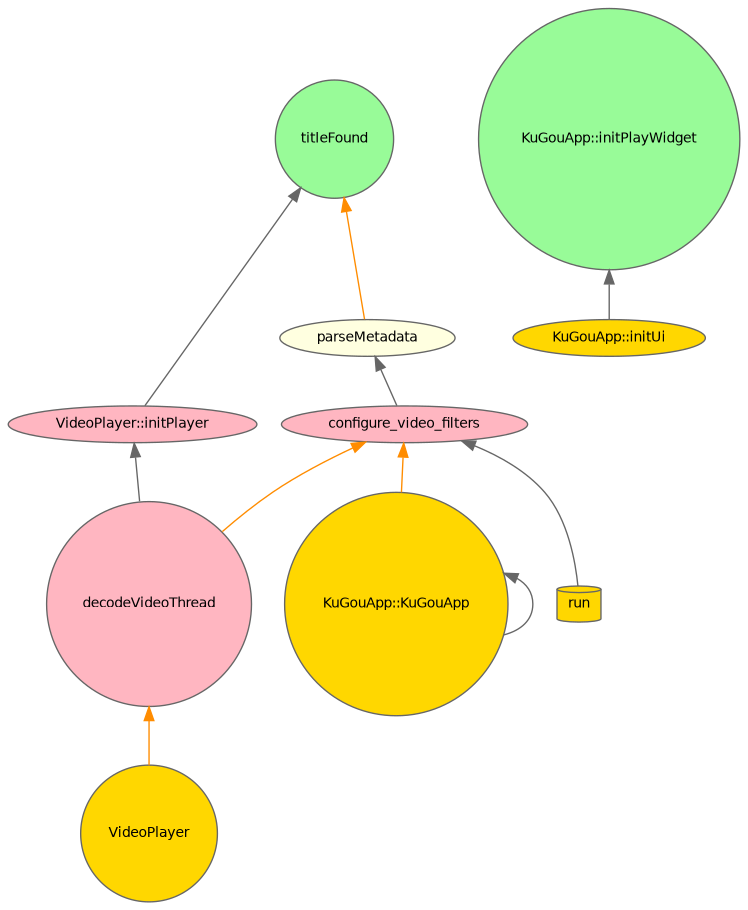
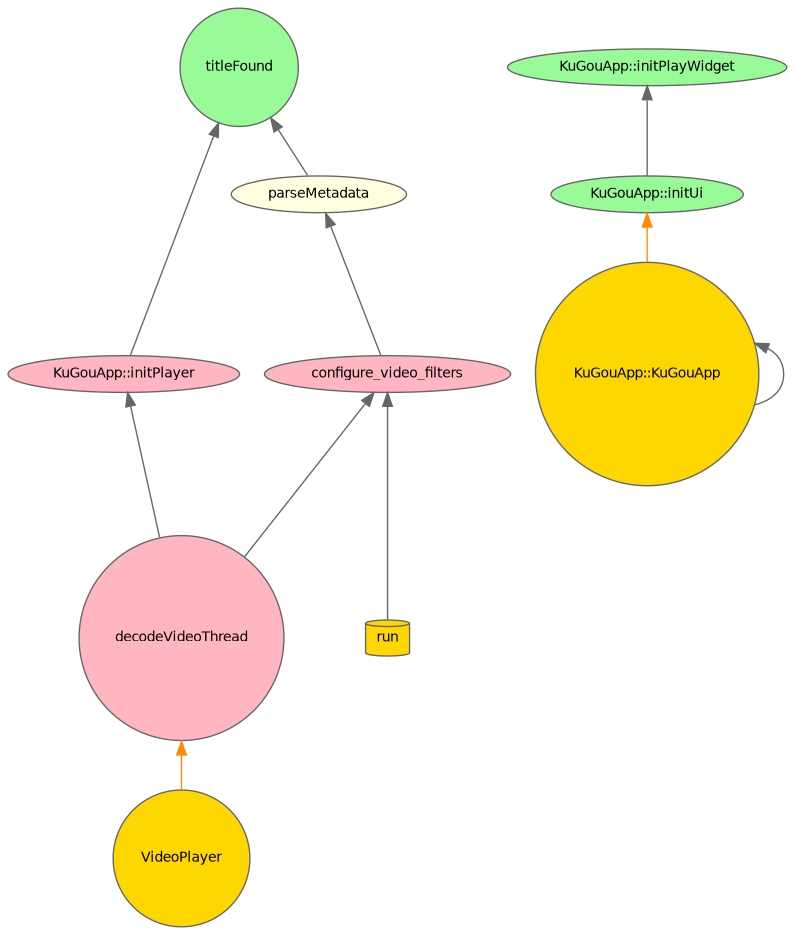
node "KuGouApp::initPlayWidget": shape circle -> ellipse
edge "parseMetadata" -> "titleFound": color darkorange -> gray40
node "KuGouApp::initUi": fillcolor gold -> palegreen
node "VideoPlayer::initPlayer": label "VideoPlayer::initPlayer" -> "KuGouApp::initPlayer"
edge "KuGouApp::KuGouApp" -> "configure_video_filters": now "KuGouApp::KuGouApp" -> "KuGouApp::initUi"
edge "decodeVideoThread" -> "configure_video_filters": color darkorange -> gray40
